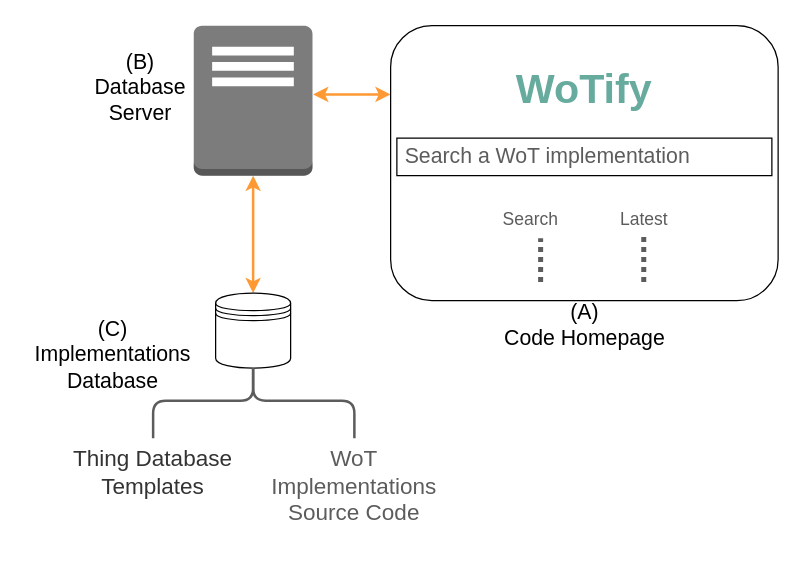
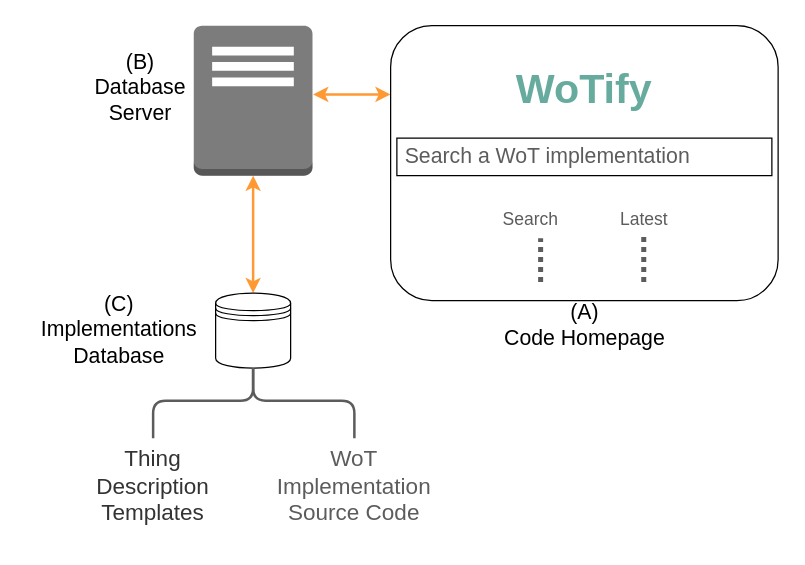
node "(C) Implementations Database": moved (113, 356) -> (119, 331)
node "Thing Database Templates": label "Thing Database Templates" -> "Thing Description Templates"
node "WoT Implementations Source Code": label "WoT Implementations Source Code" -> "WoT Implementation Source Code"
